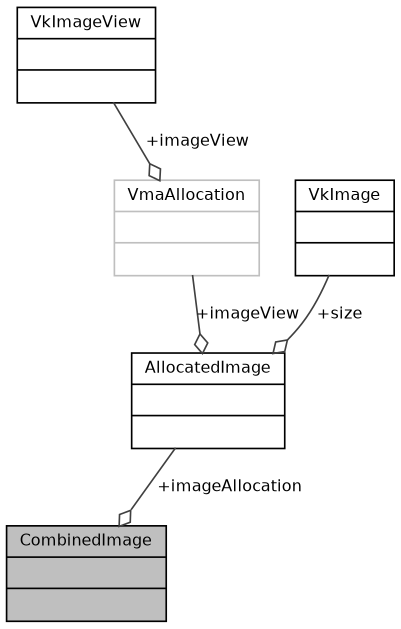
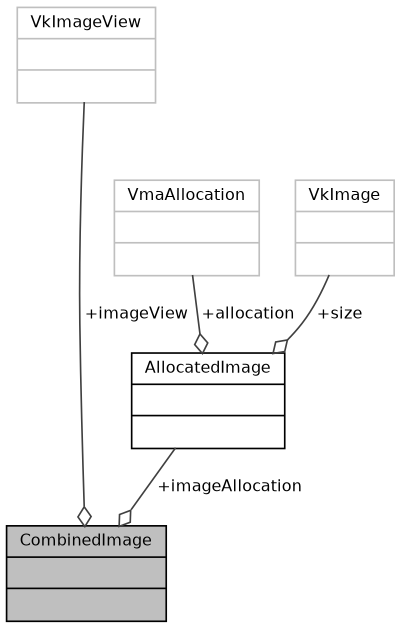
node "VkImageView": color black -> grey75
edge "VkImageView" -> "VmaAllocation": now "VkImageView" -> "CombinedImage"
node "VkImage": color black -> grey75
edge "VmaAllocation" -> "AllocatedImage": label " +imageView" -> " +allocation"
